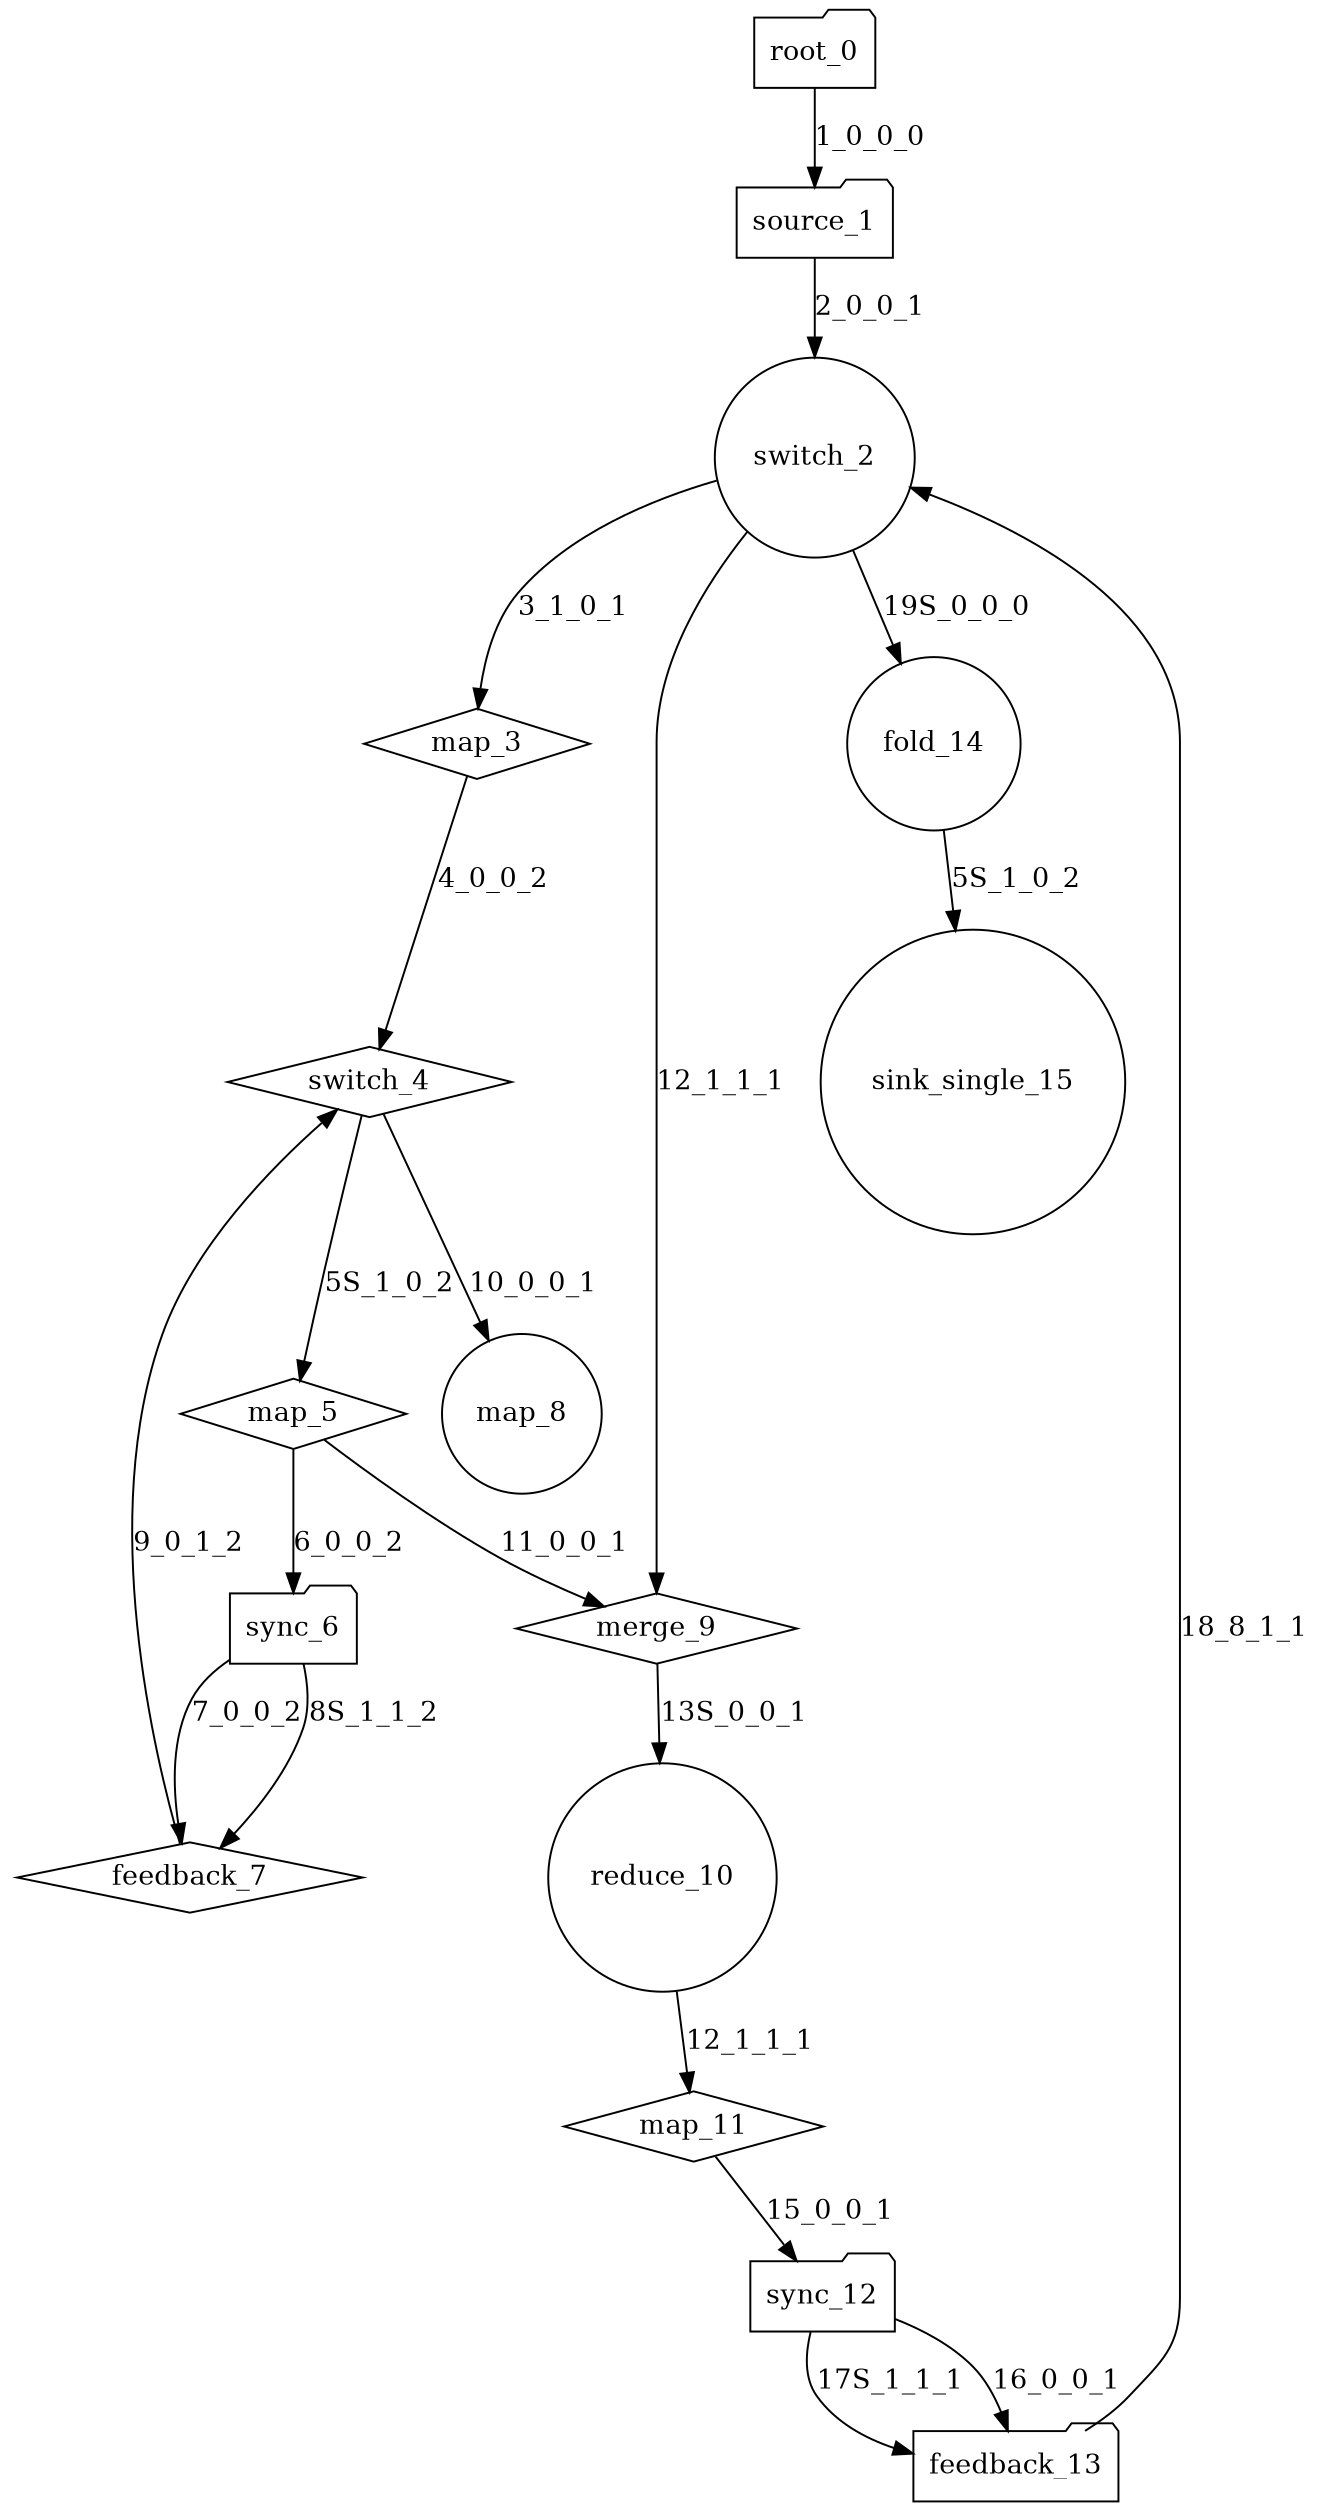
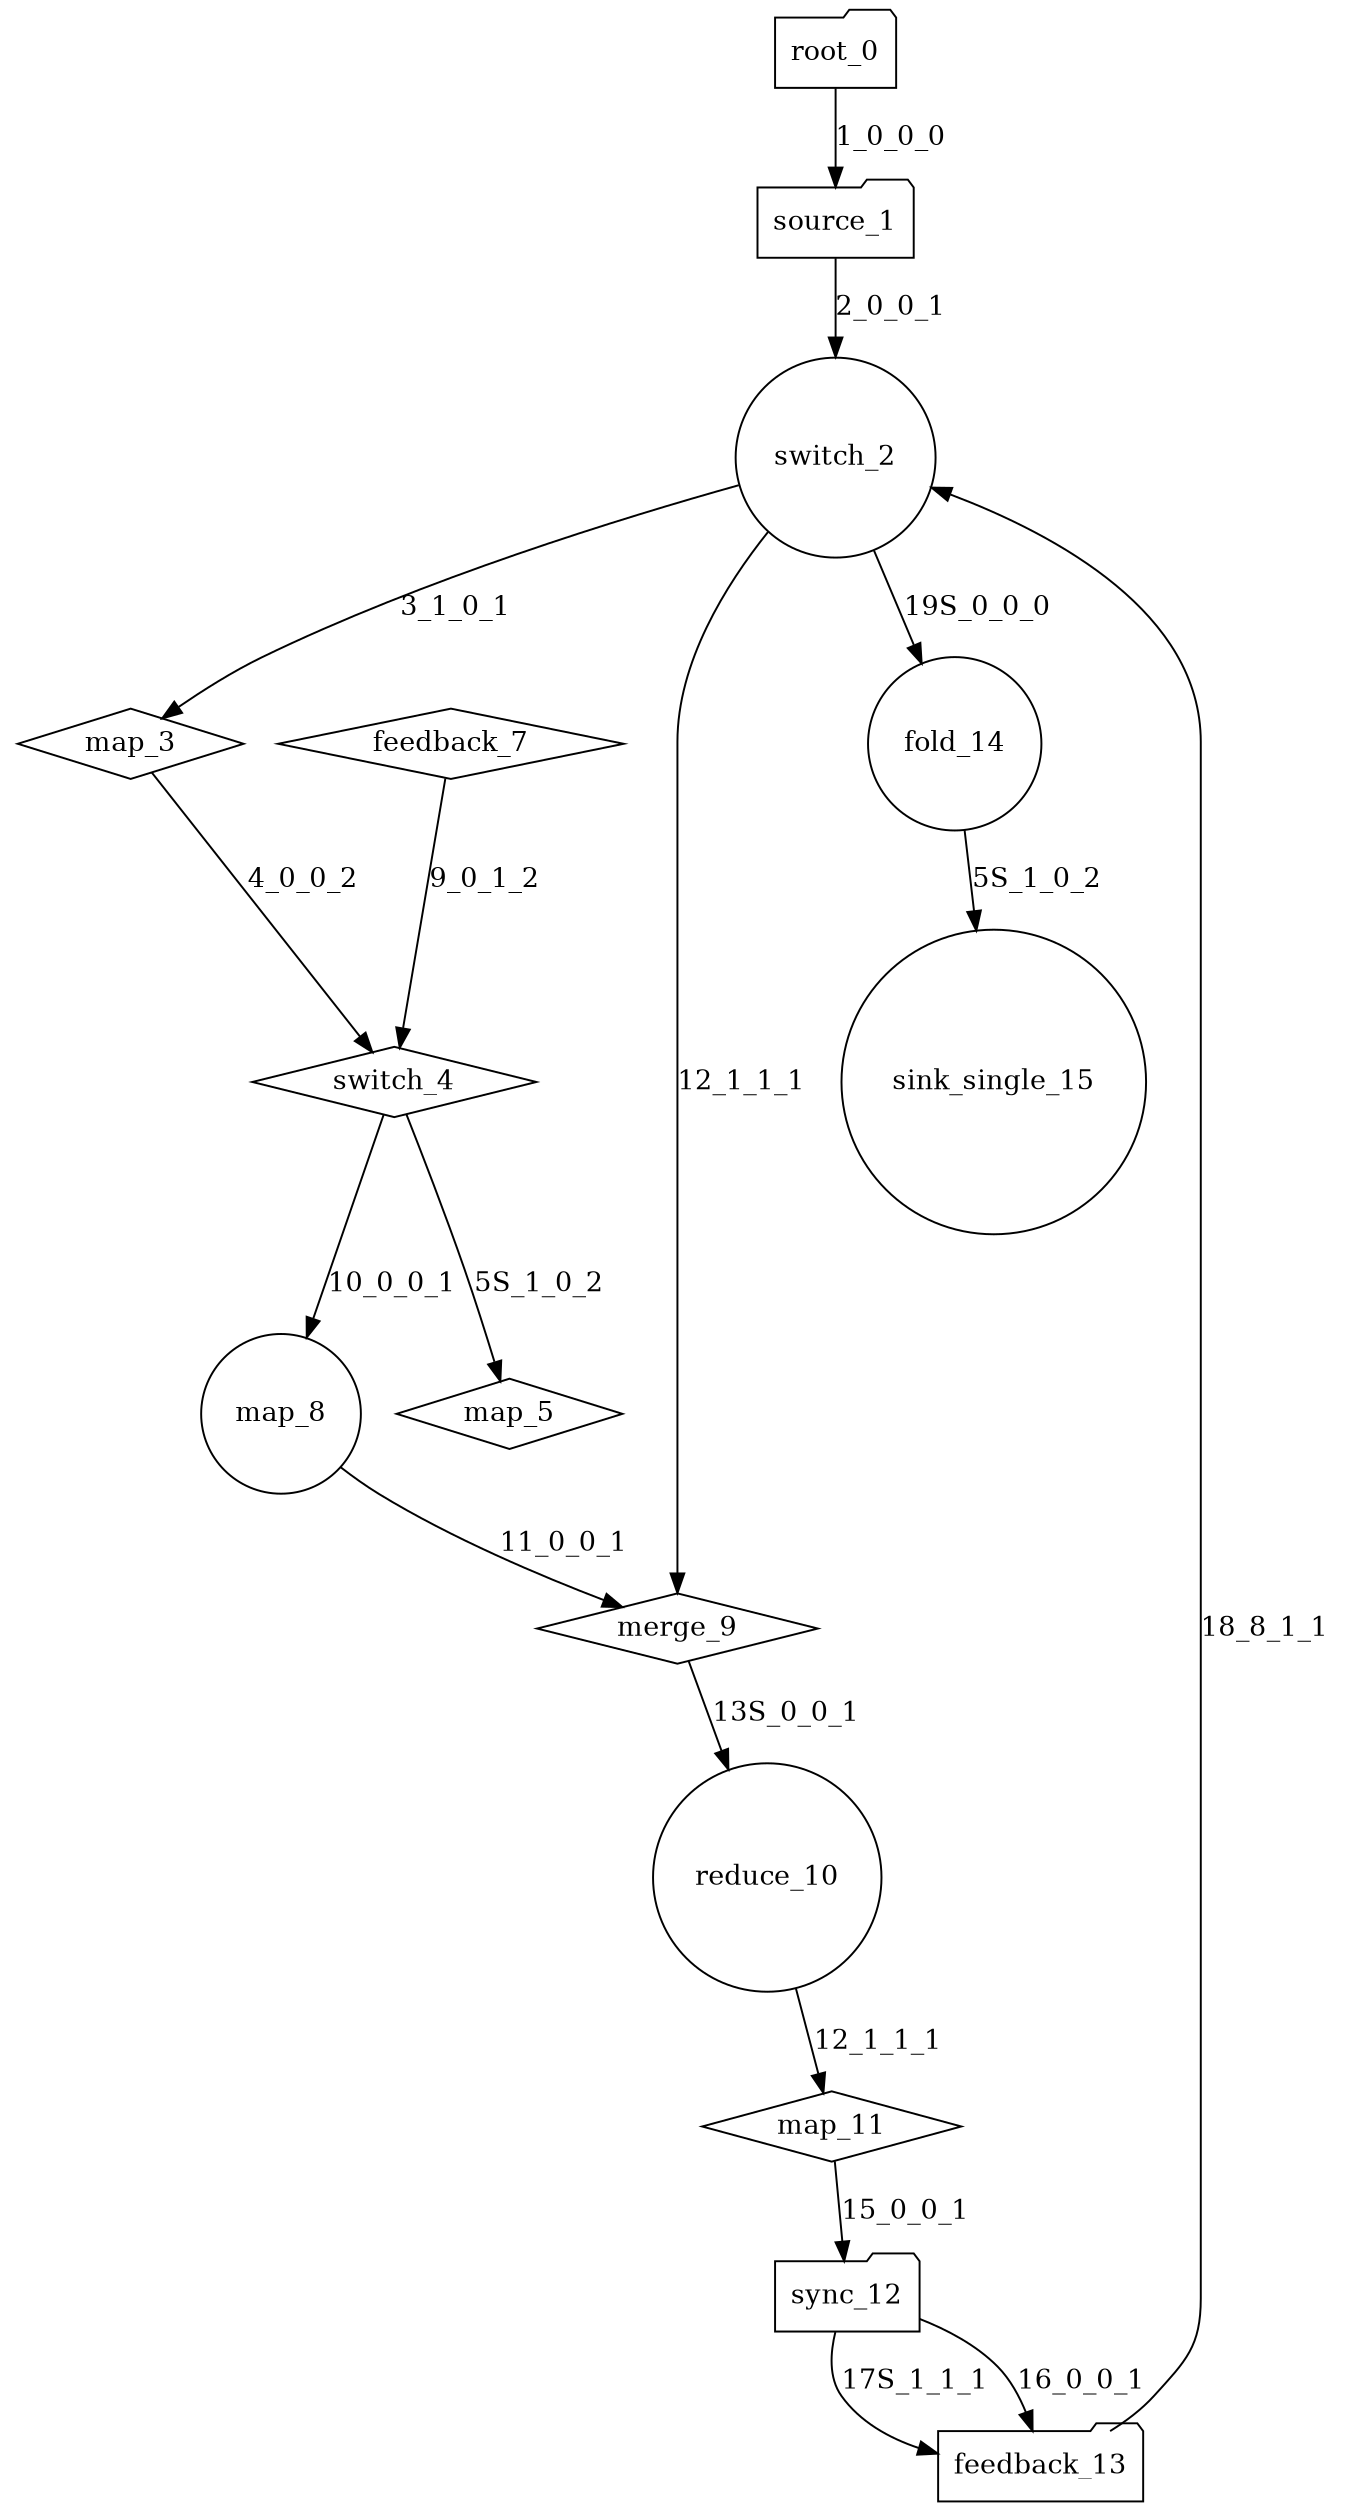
edge "map_5" -> "merge_9": now "map_8" -> "merge_9"
node "sync_6": removed
